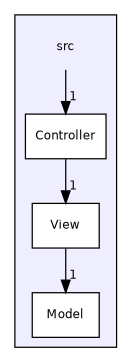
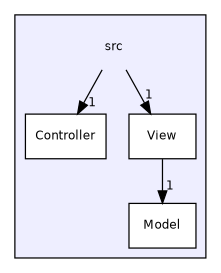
edge "Controller" -> "View": now "src" -> "View"
